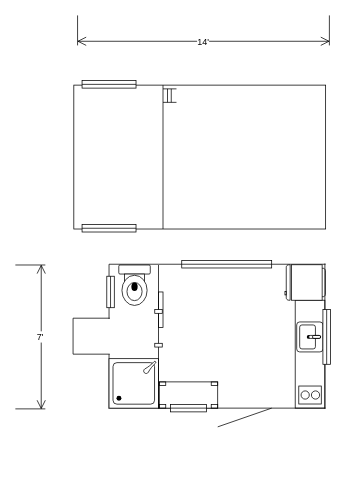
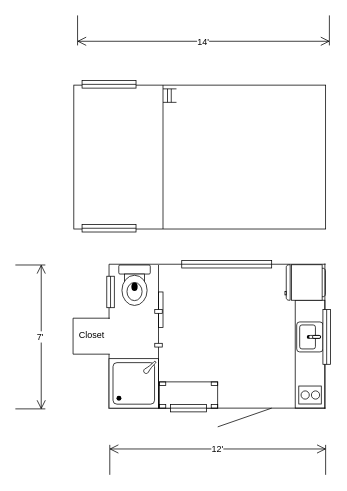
node "Closet": added
node "12'": added
